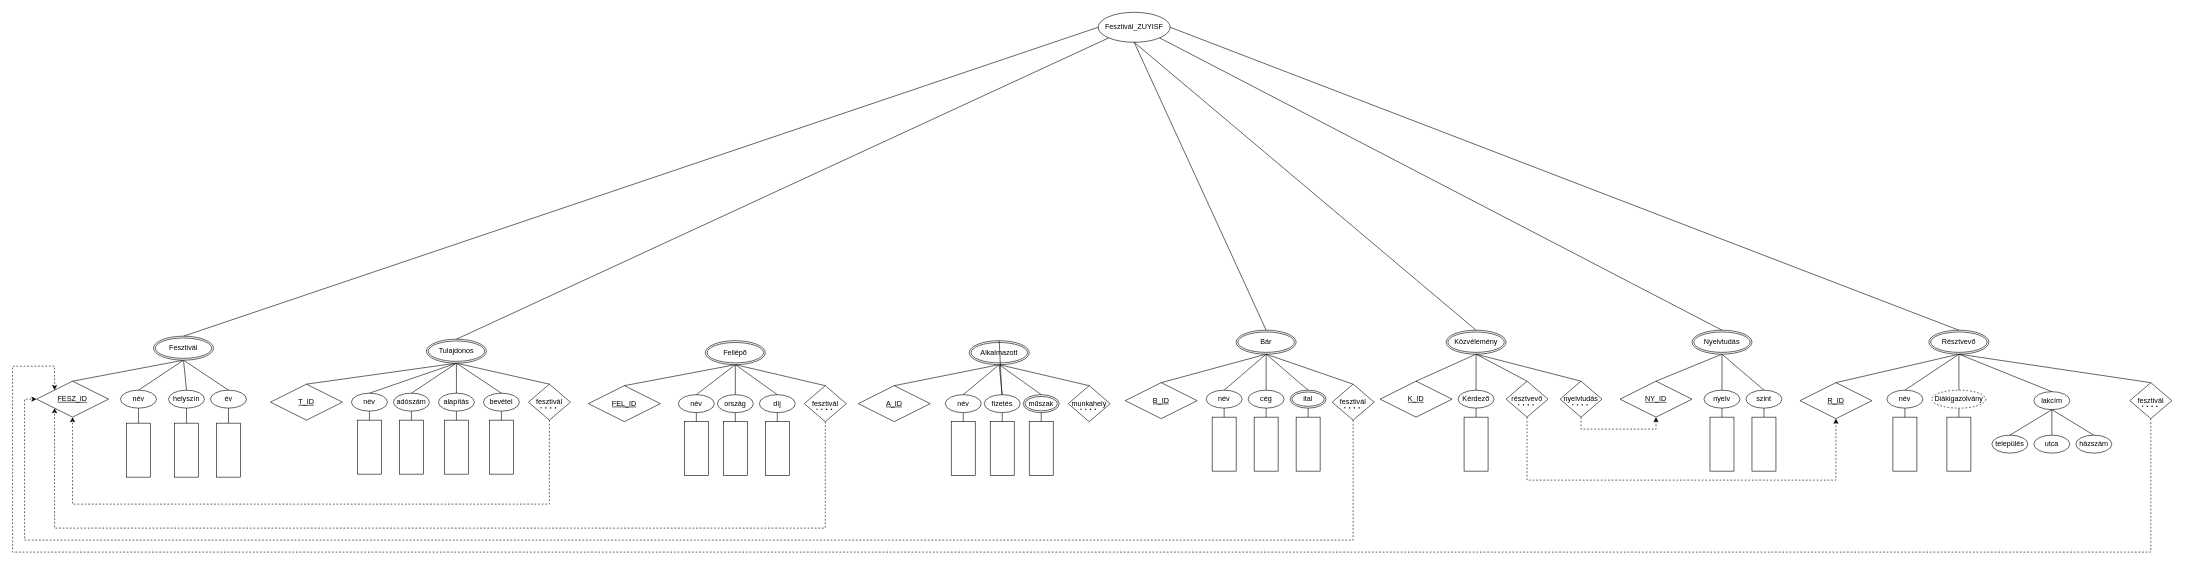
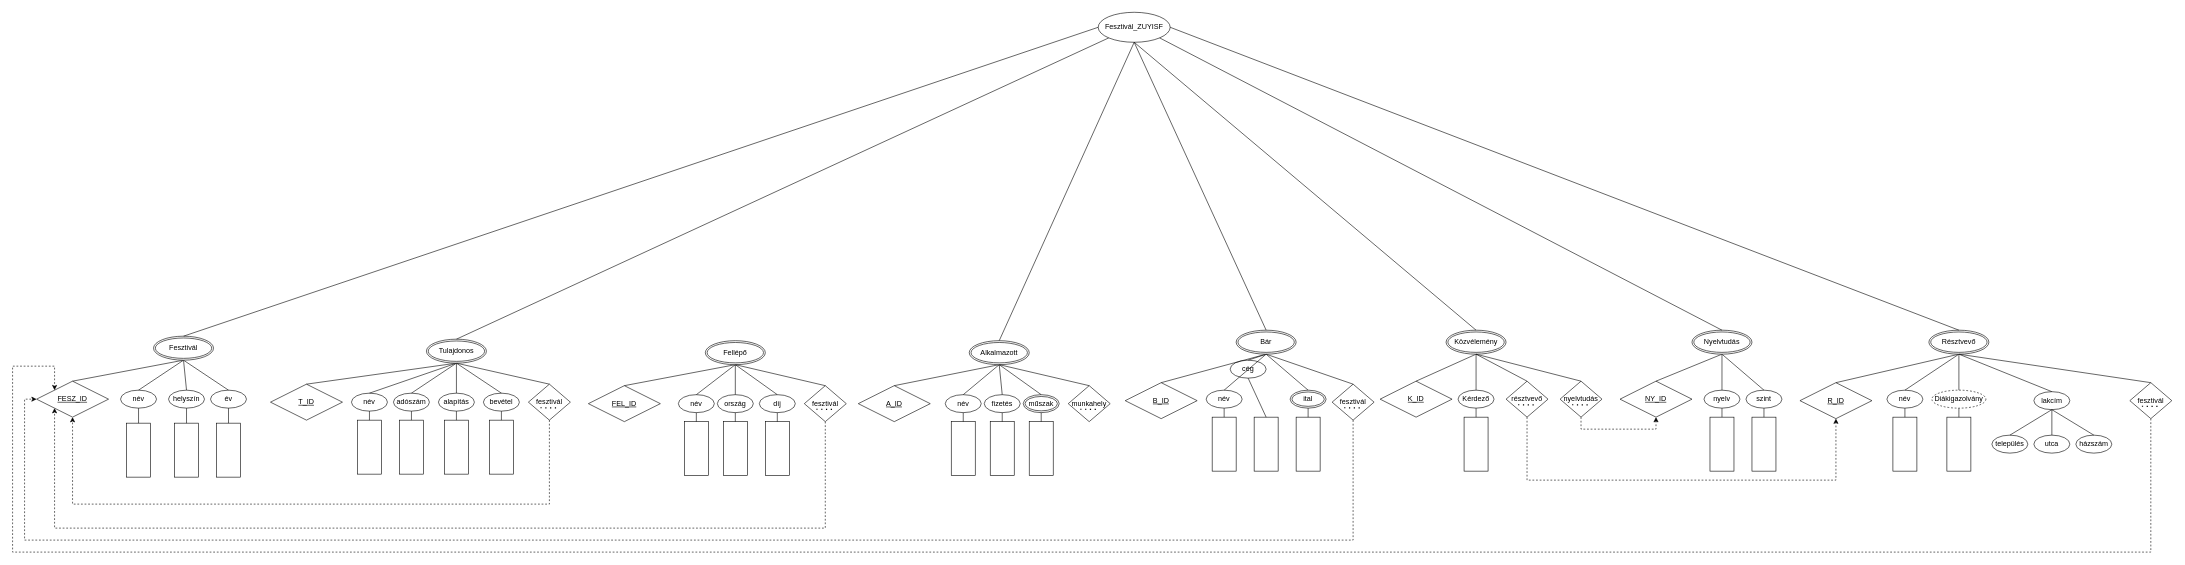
edge "Alkalmazott" -- "fizetés": now "Alkalmazott" -- "Fesztivál_ZUYISF"
node "cég": moved (1266, 399) -> (1248, 369)
